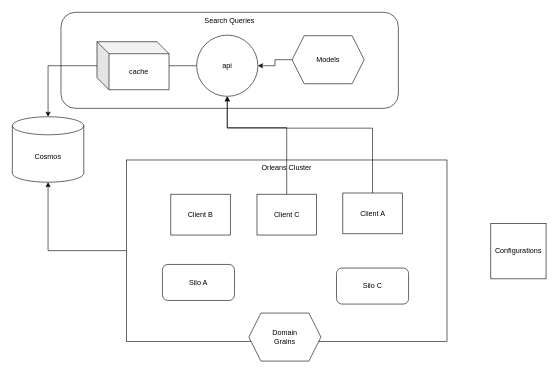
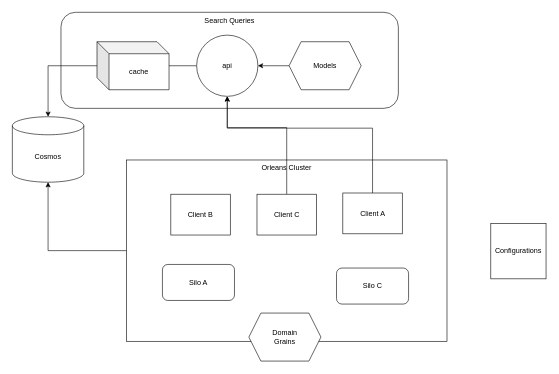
node "Models": moved (328, 60) -> (325, 66)
